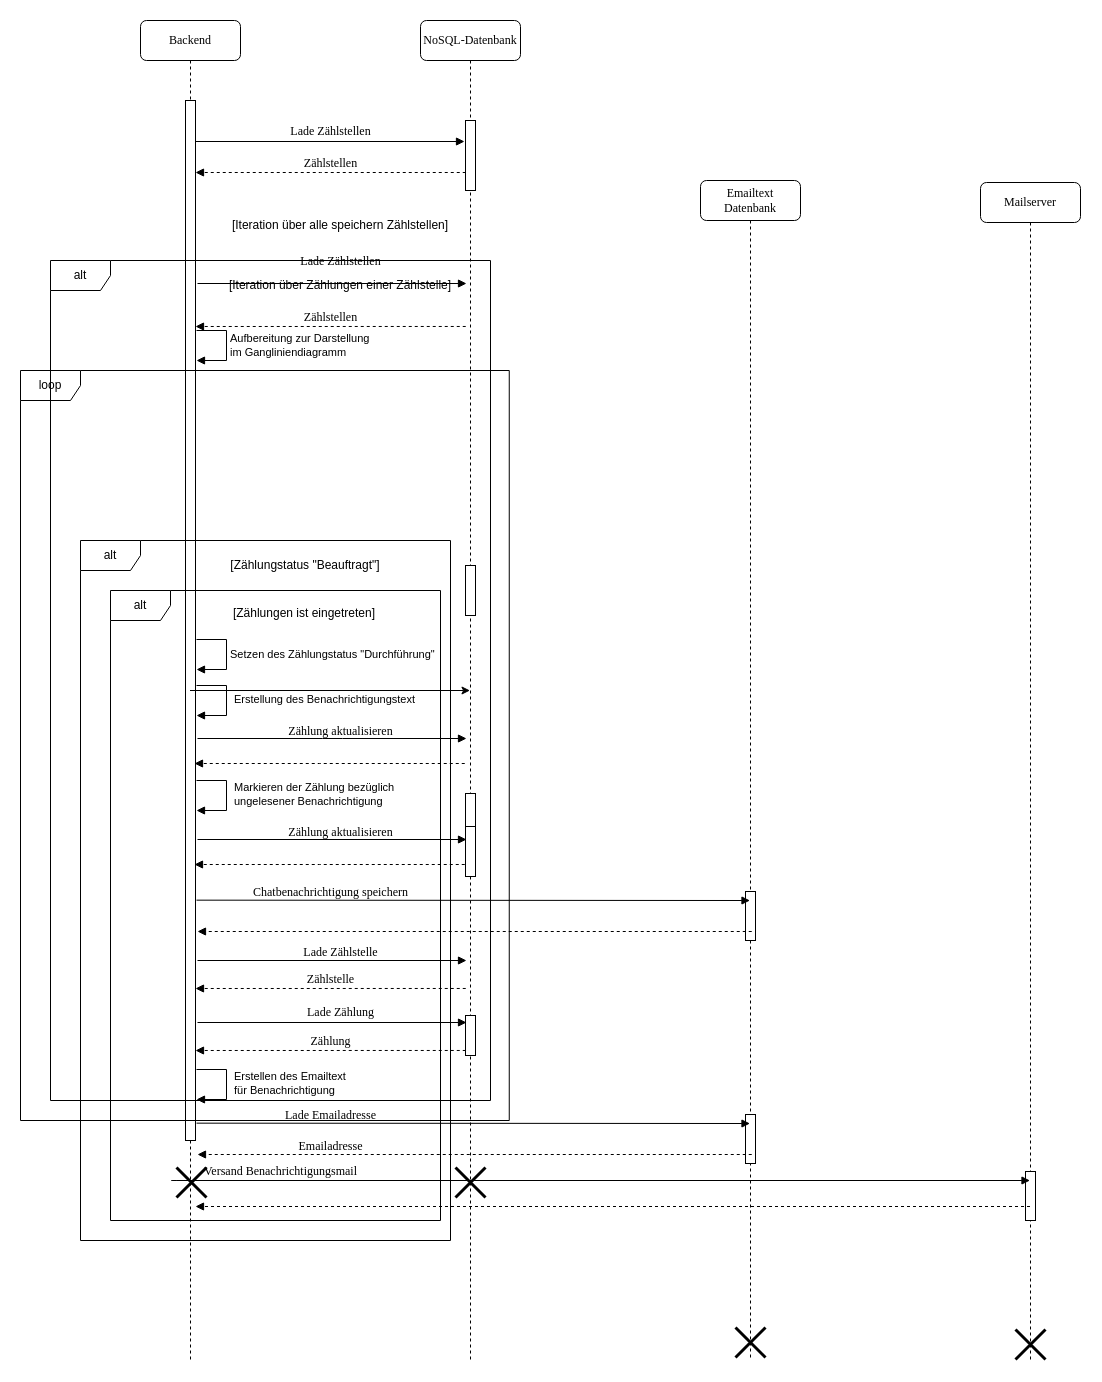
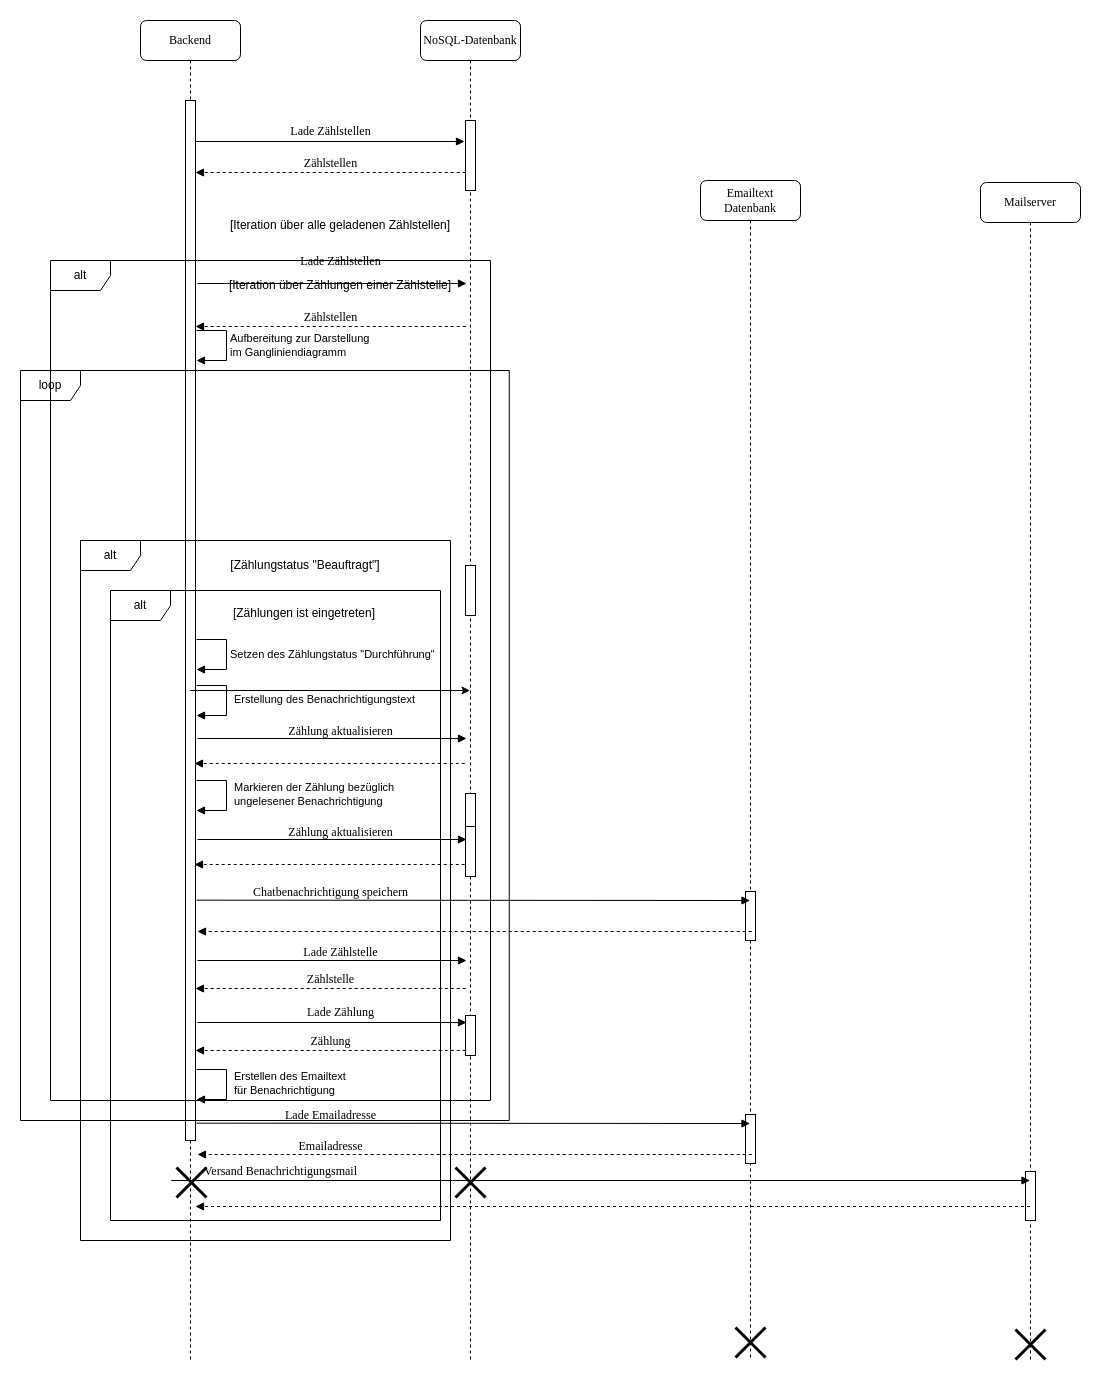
node "[Iteration über alle speichern Zählstellen]": label "[Iteration über alle speichern Zählstellen]" -> "[Iteration über alle geladenen Zählstellen]"
